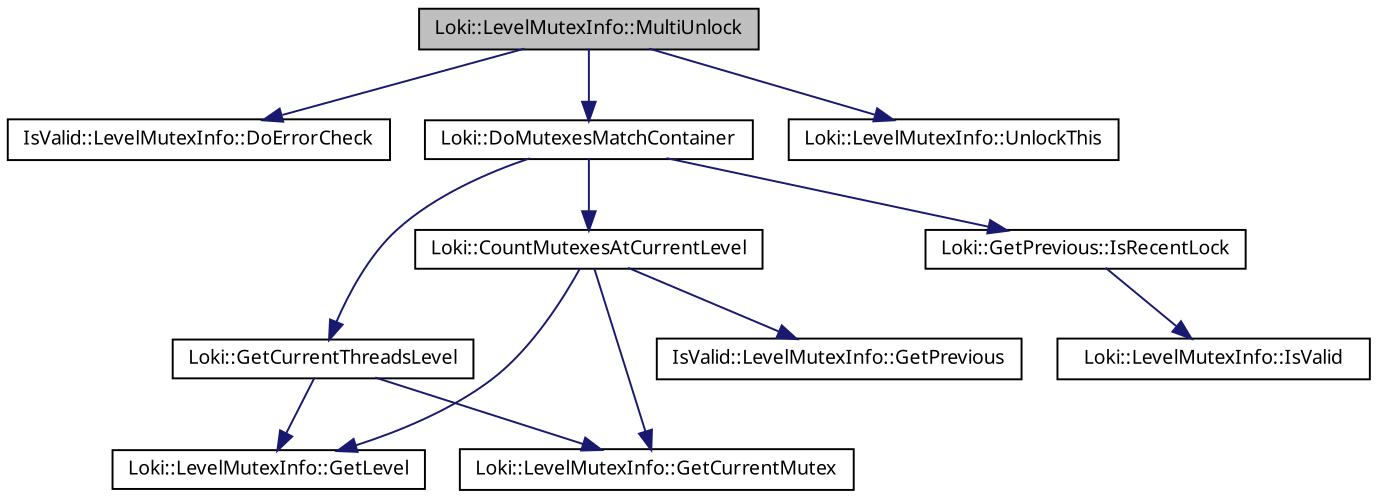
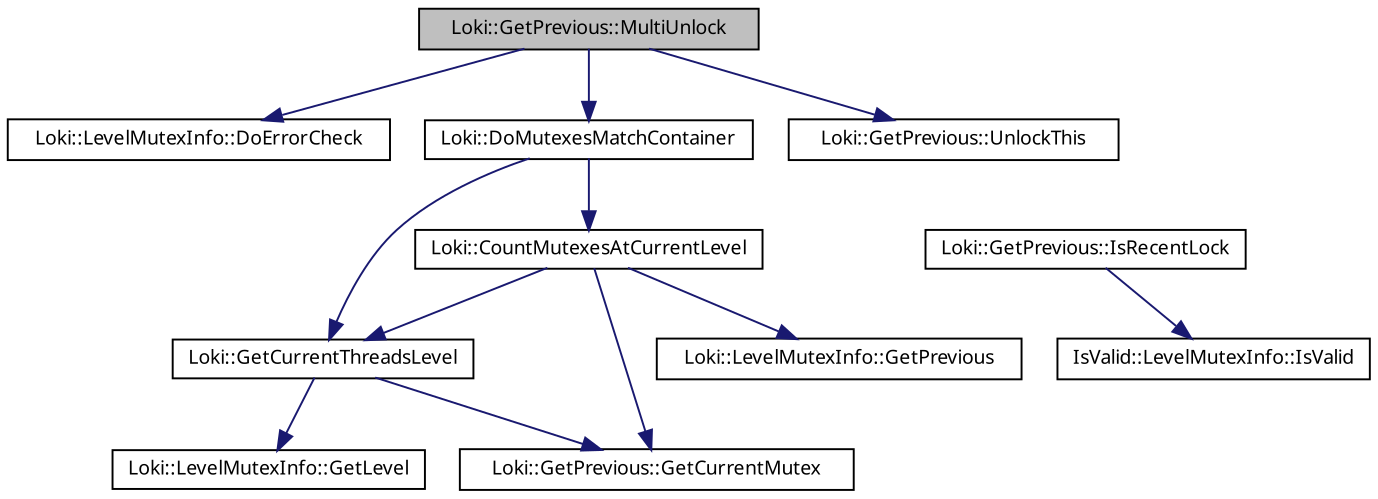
node "Loki::LevelMutexInfo::MultiUnlock": label "Loki::LevelMutexInfo::MultiUnlock" -> "Loki::GetPrevious::MultiUnlock"
node "IsValid::LevelMutexInfo::DoErrorCheck": label "IsValid::LevelMutexInfo::DoErrorCheck" -> "Loki::LevelMutexInfo::DoErrorCheck"
node "Loki::LevelMutexInfo::UnlockThis": label "Loki::LevelMutexInfo::UnlockThis" -> "Loki::GetPrevious::UnlockThis"
edge "Loki::DoMutexesMatchContainer" -> "Loki::GetPrevious::IsRecentLock": removed
node "IsValid::LevelMutexInfo::GetPrevious": label "IsValid::LevelMutexInfo::GetPrevious" -> "Loki::LevelMutexInfo::GetPrevious"
node "Loki::LevelMutexInfo::IsValid": label "Loki::LevelMutexInfo::IsValid" -> "IsValid::LevelMutexInfo::IsValid"
edge "Loki::CountMutexesAtCurrentLevel" -> "Loki::LevelMutexInfo::GetLevel": now "Loki::CountMutexesAtCurrentLevel" -> "Loki::GetCurrentThreadsLevel"
node "Loki::LevelMutexInfo::GetCurrentMutex": label "Loki::LevelMutexInfo::GetCurrentMutex" -> "Loki::GetPrevious::GetCurrentMutex"
